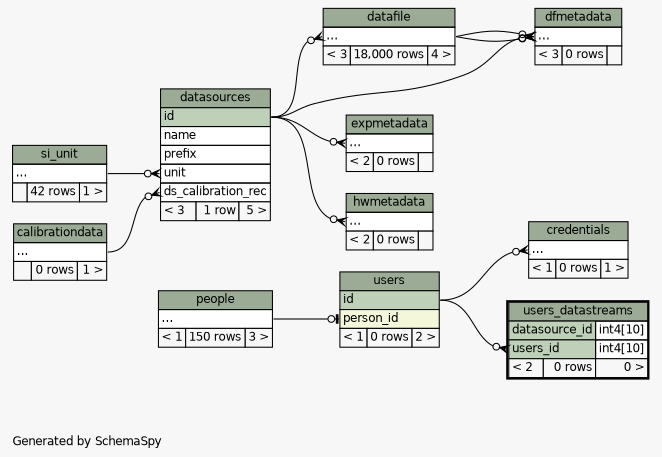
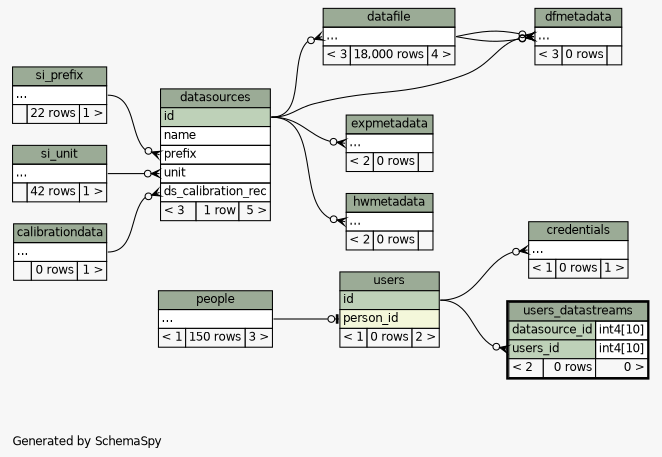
node "si_prefix": added
